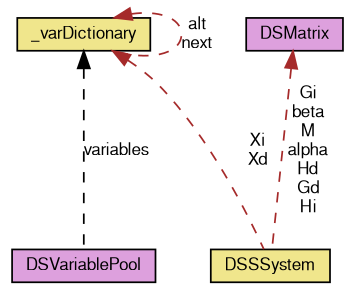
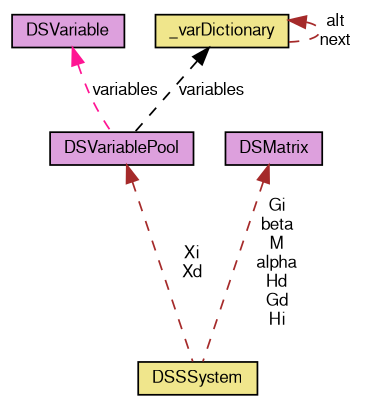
node "DSVariable": added
edge "DSSSystem" -> "_varDictionary": now "DSSSystem" -> "DSVariablePool"
